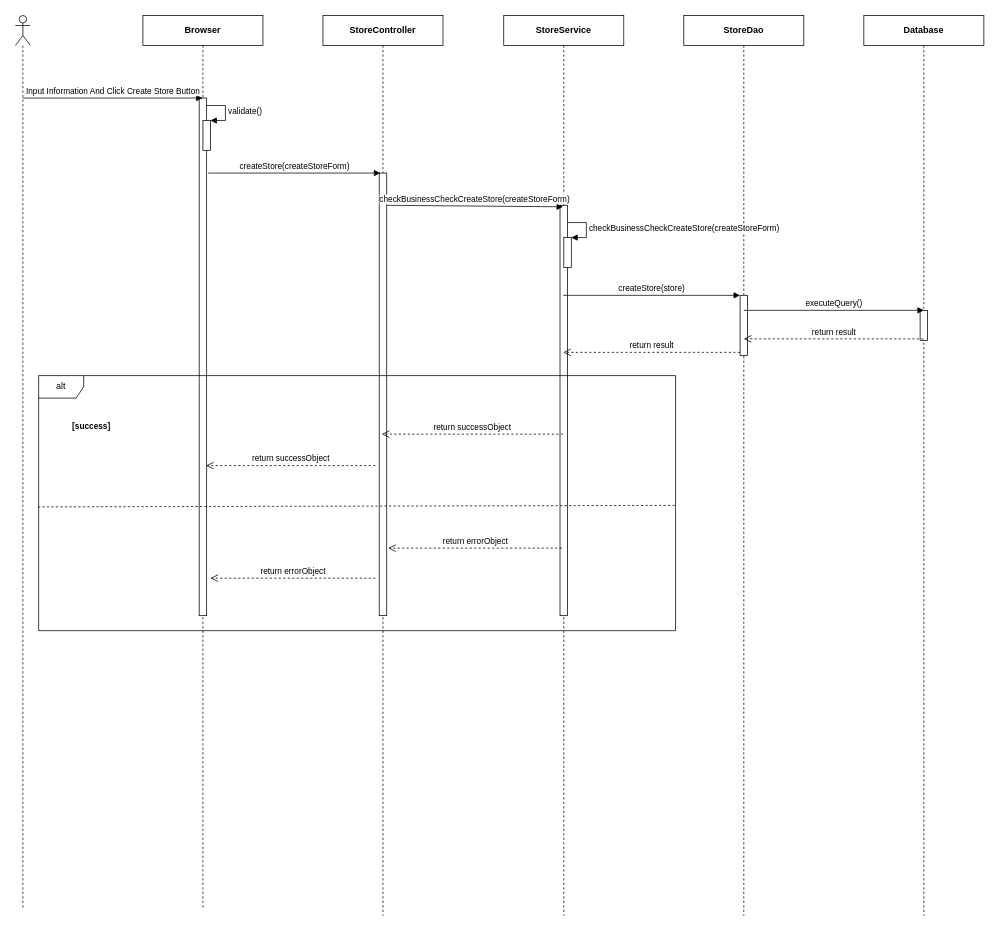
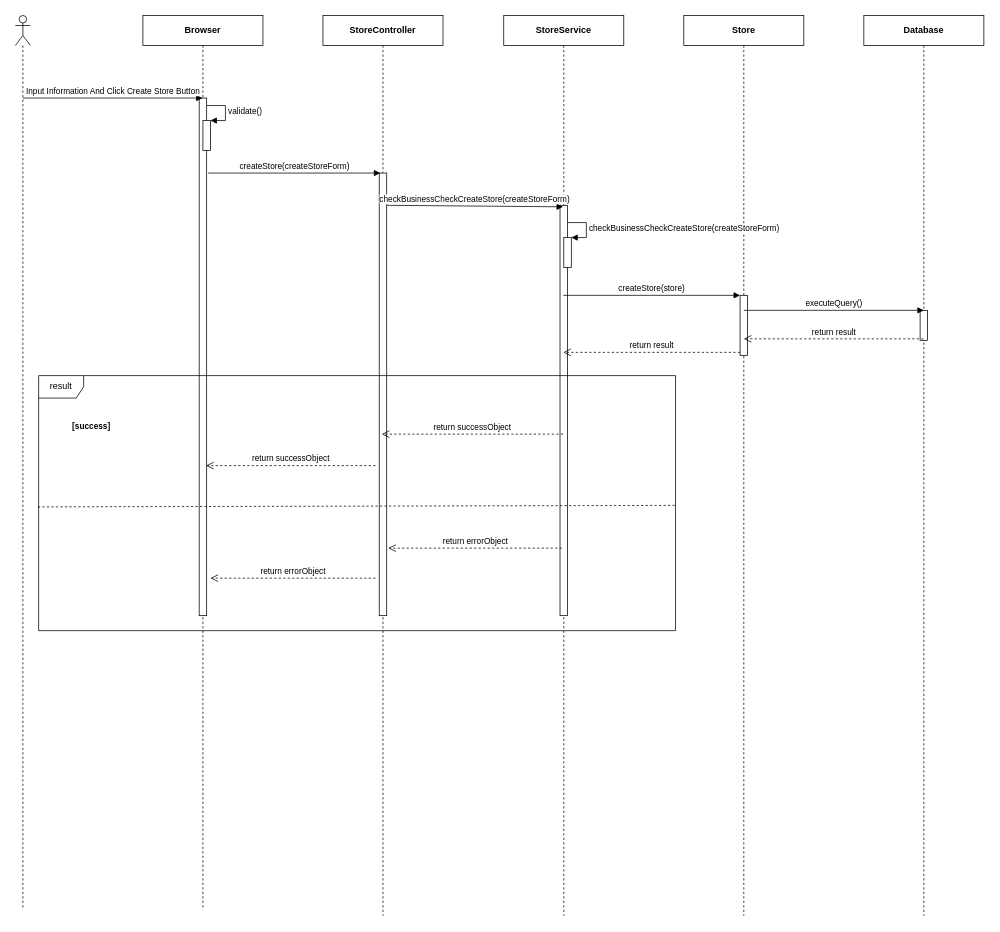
node "StoreDao": label "StoreDao" -> "Store"
node "alt": label "alt" -> "result"
